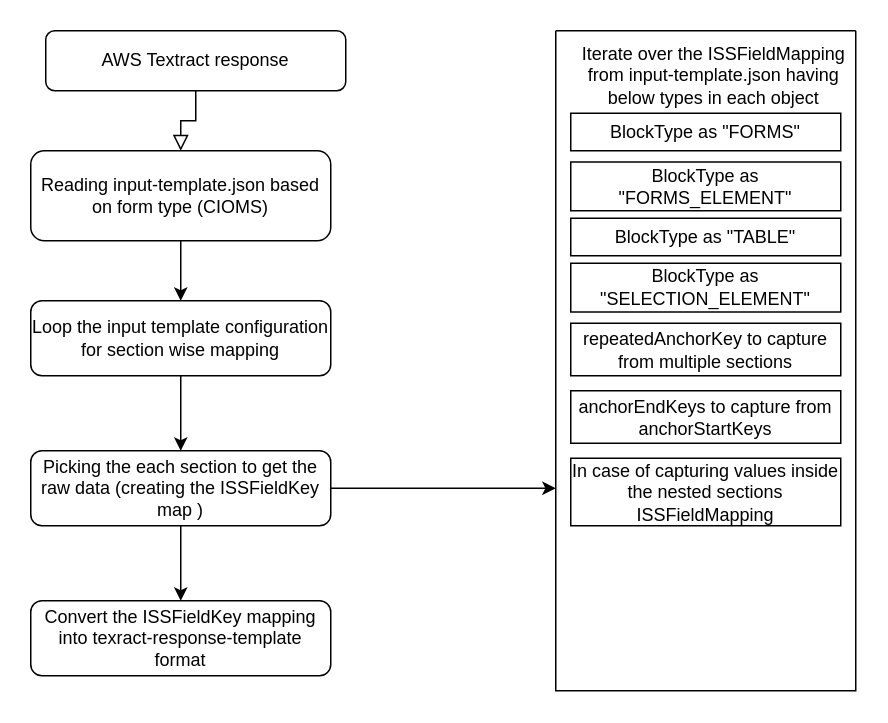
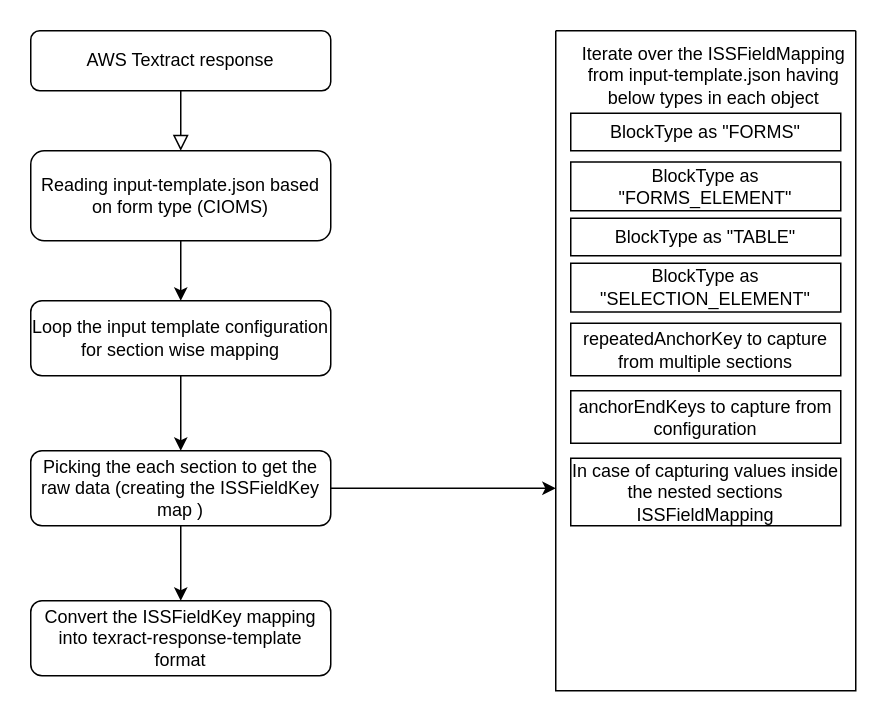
node "AWS Textract response": moved (196, 61) -> (181, 61)
node "anchorEndKeys to capture from anchorStartKeys": label "anchorEndKeys to capture from anchorStartKeys" -> "anchorEndKeys to capture from configuration"
